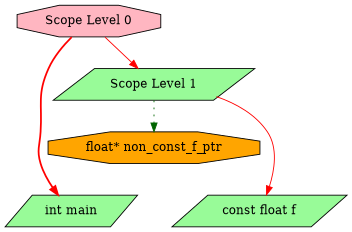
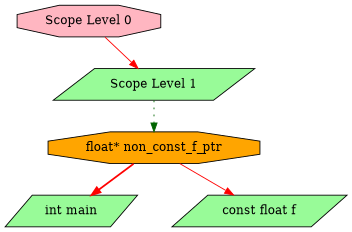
edge "Scope Level 0" -> "int main": now "float* non_const_f_ptr" -> "int main"
edge "Scope Level 1" -> "const float f": now "float* non_const_f_ptr" -> "const float f"
